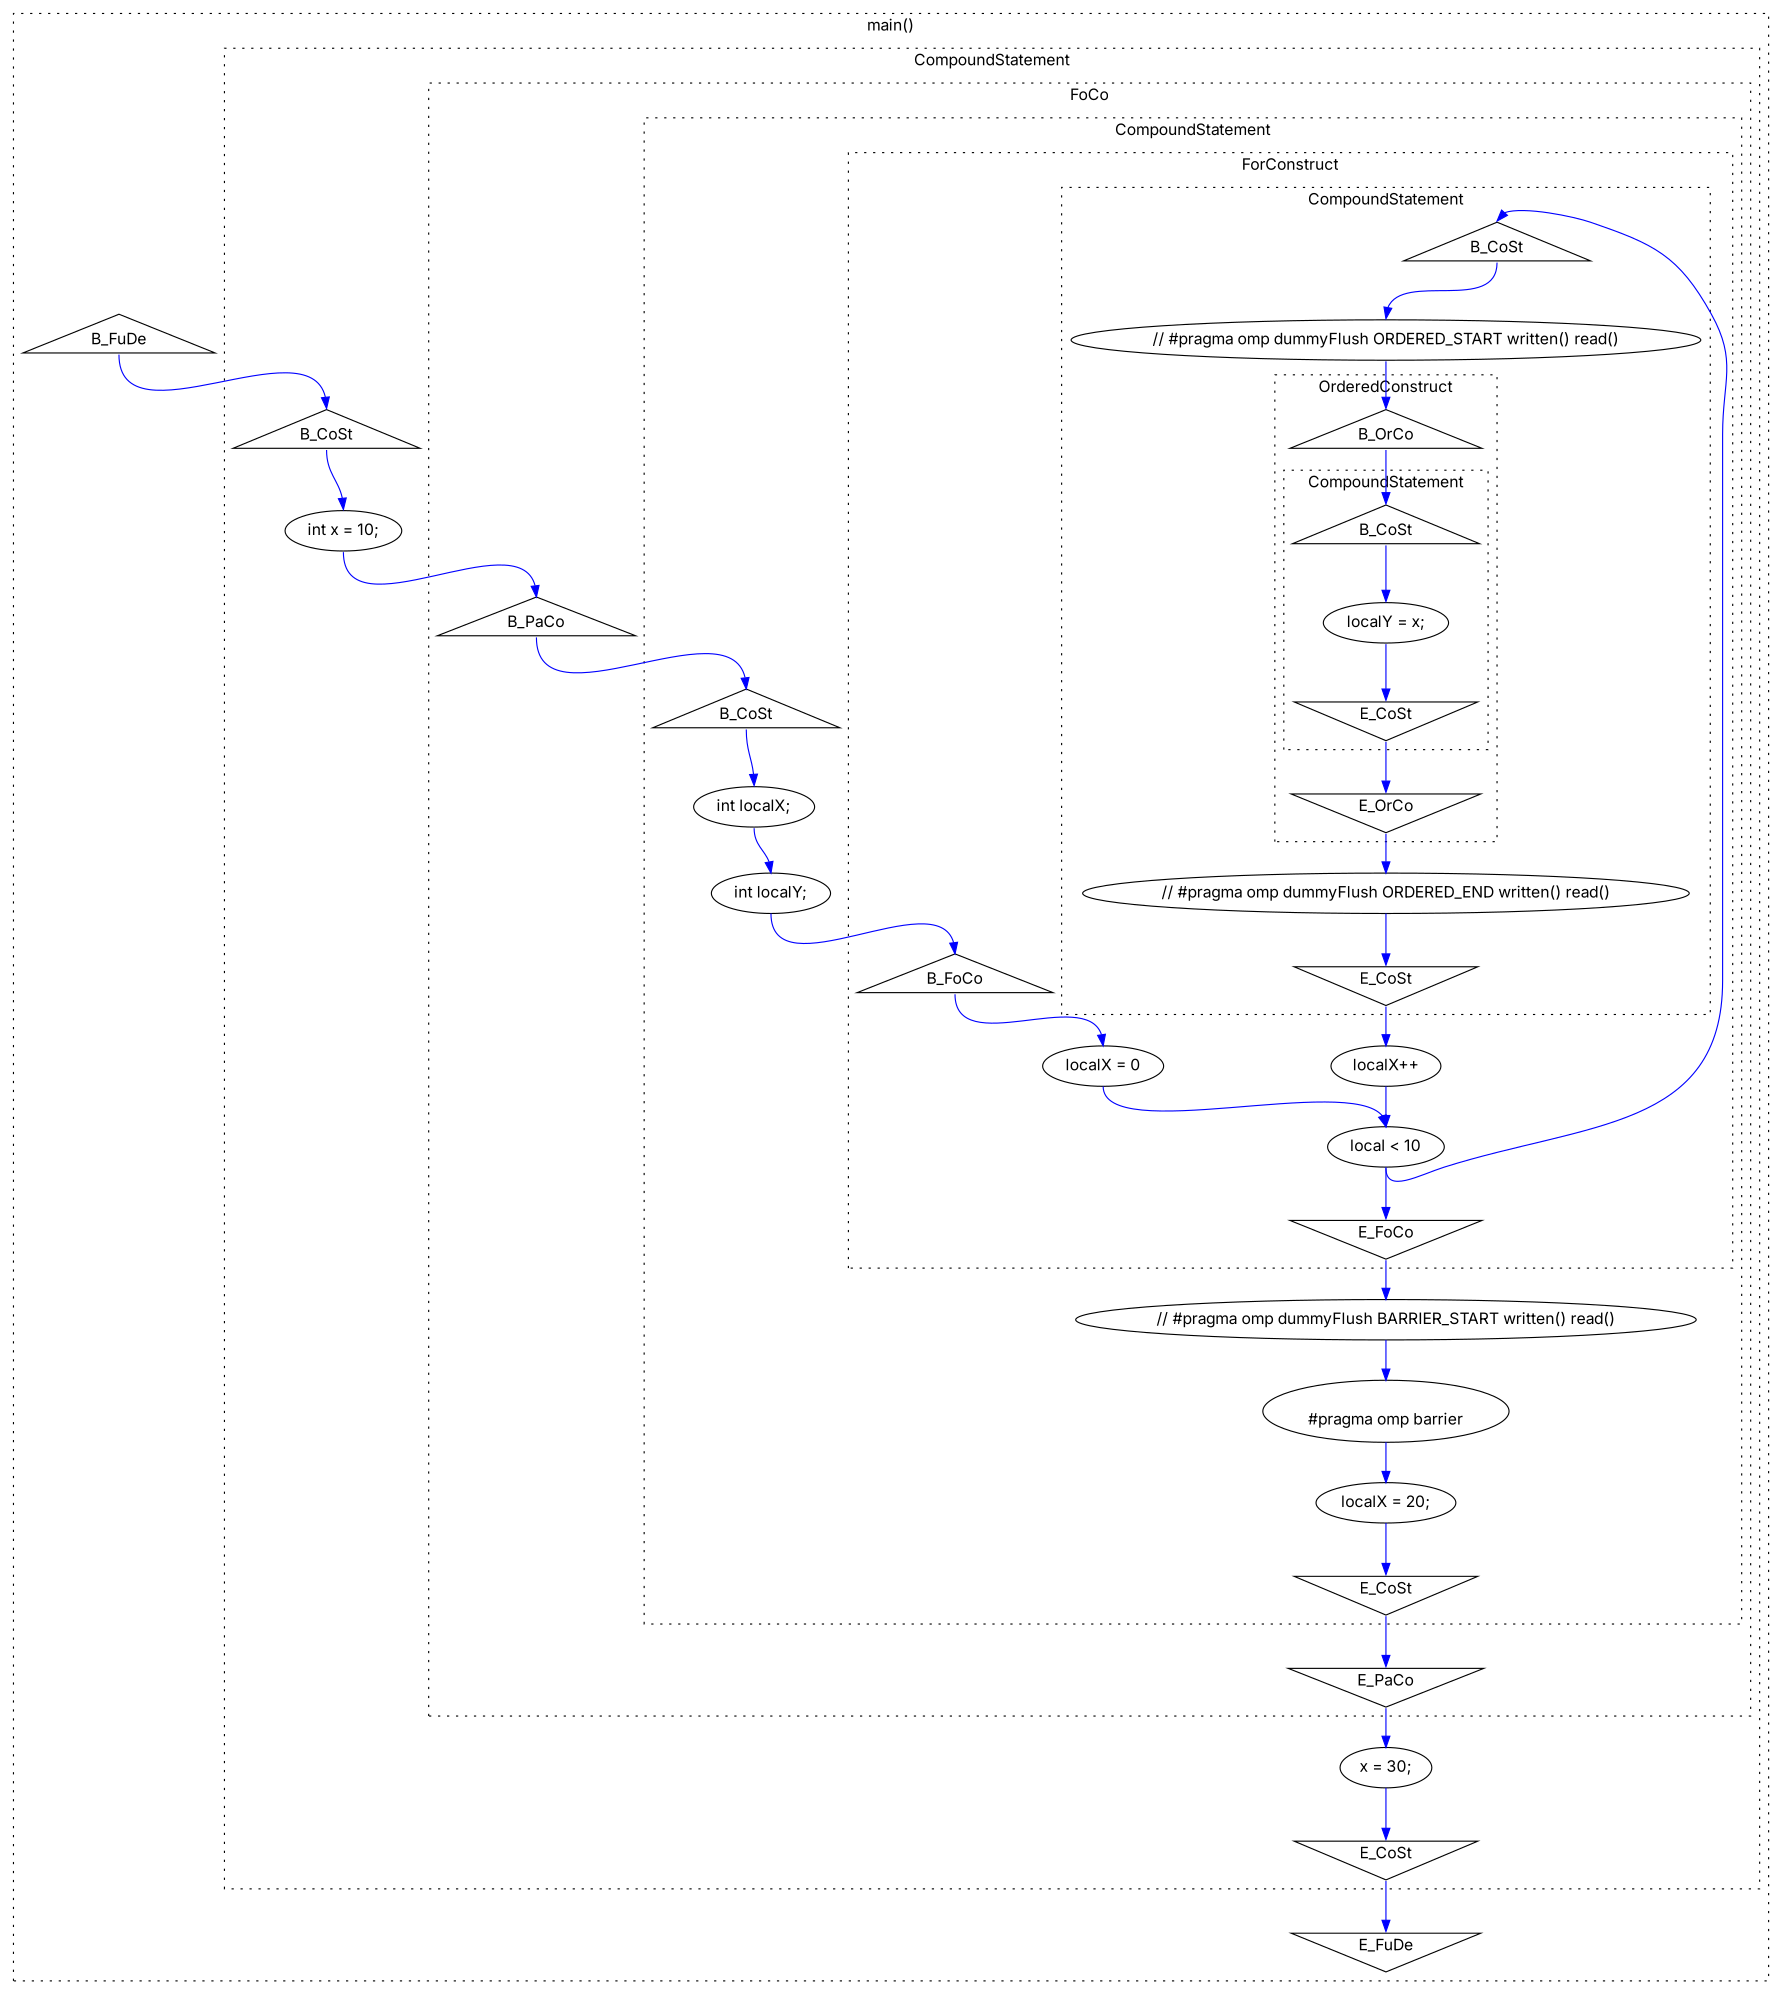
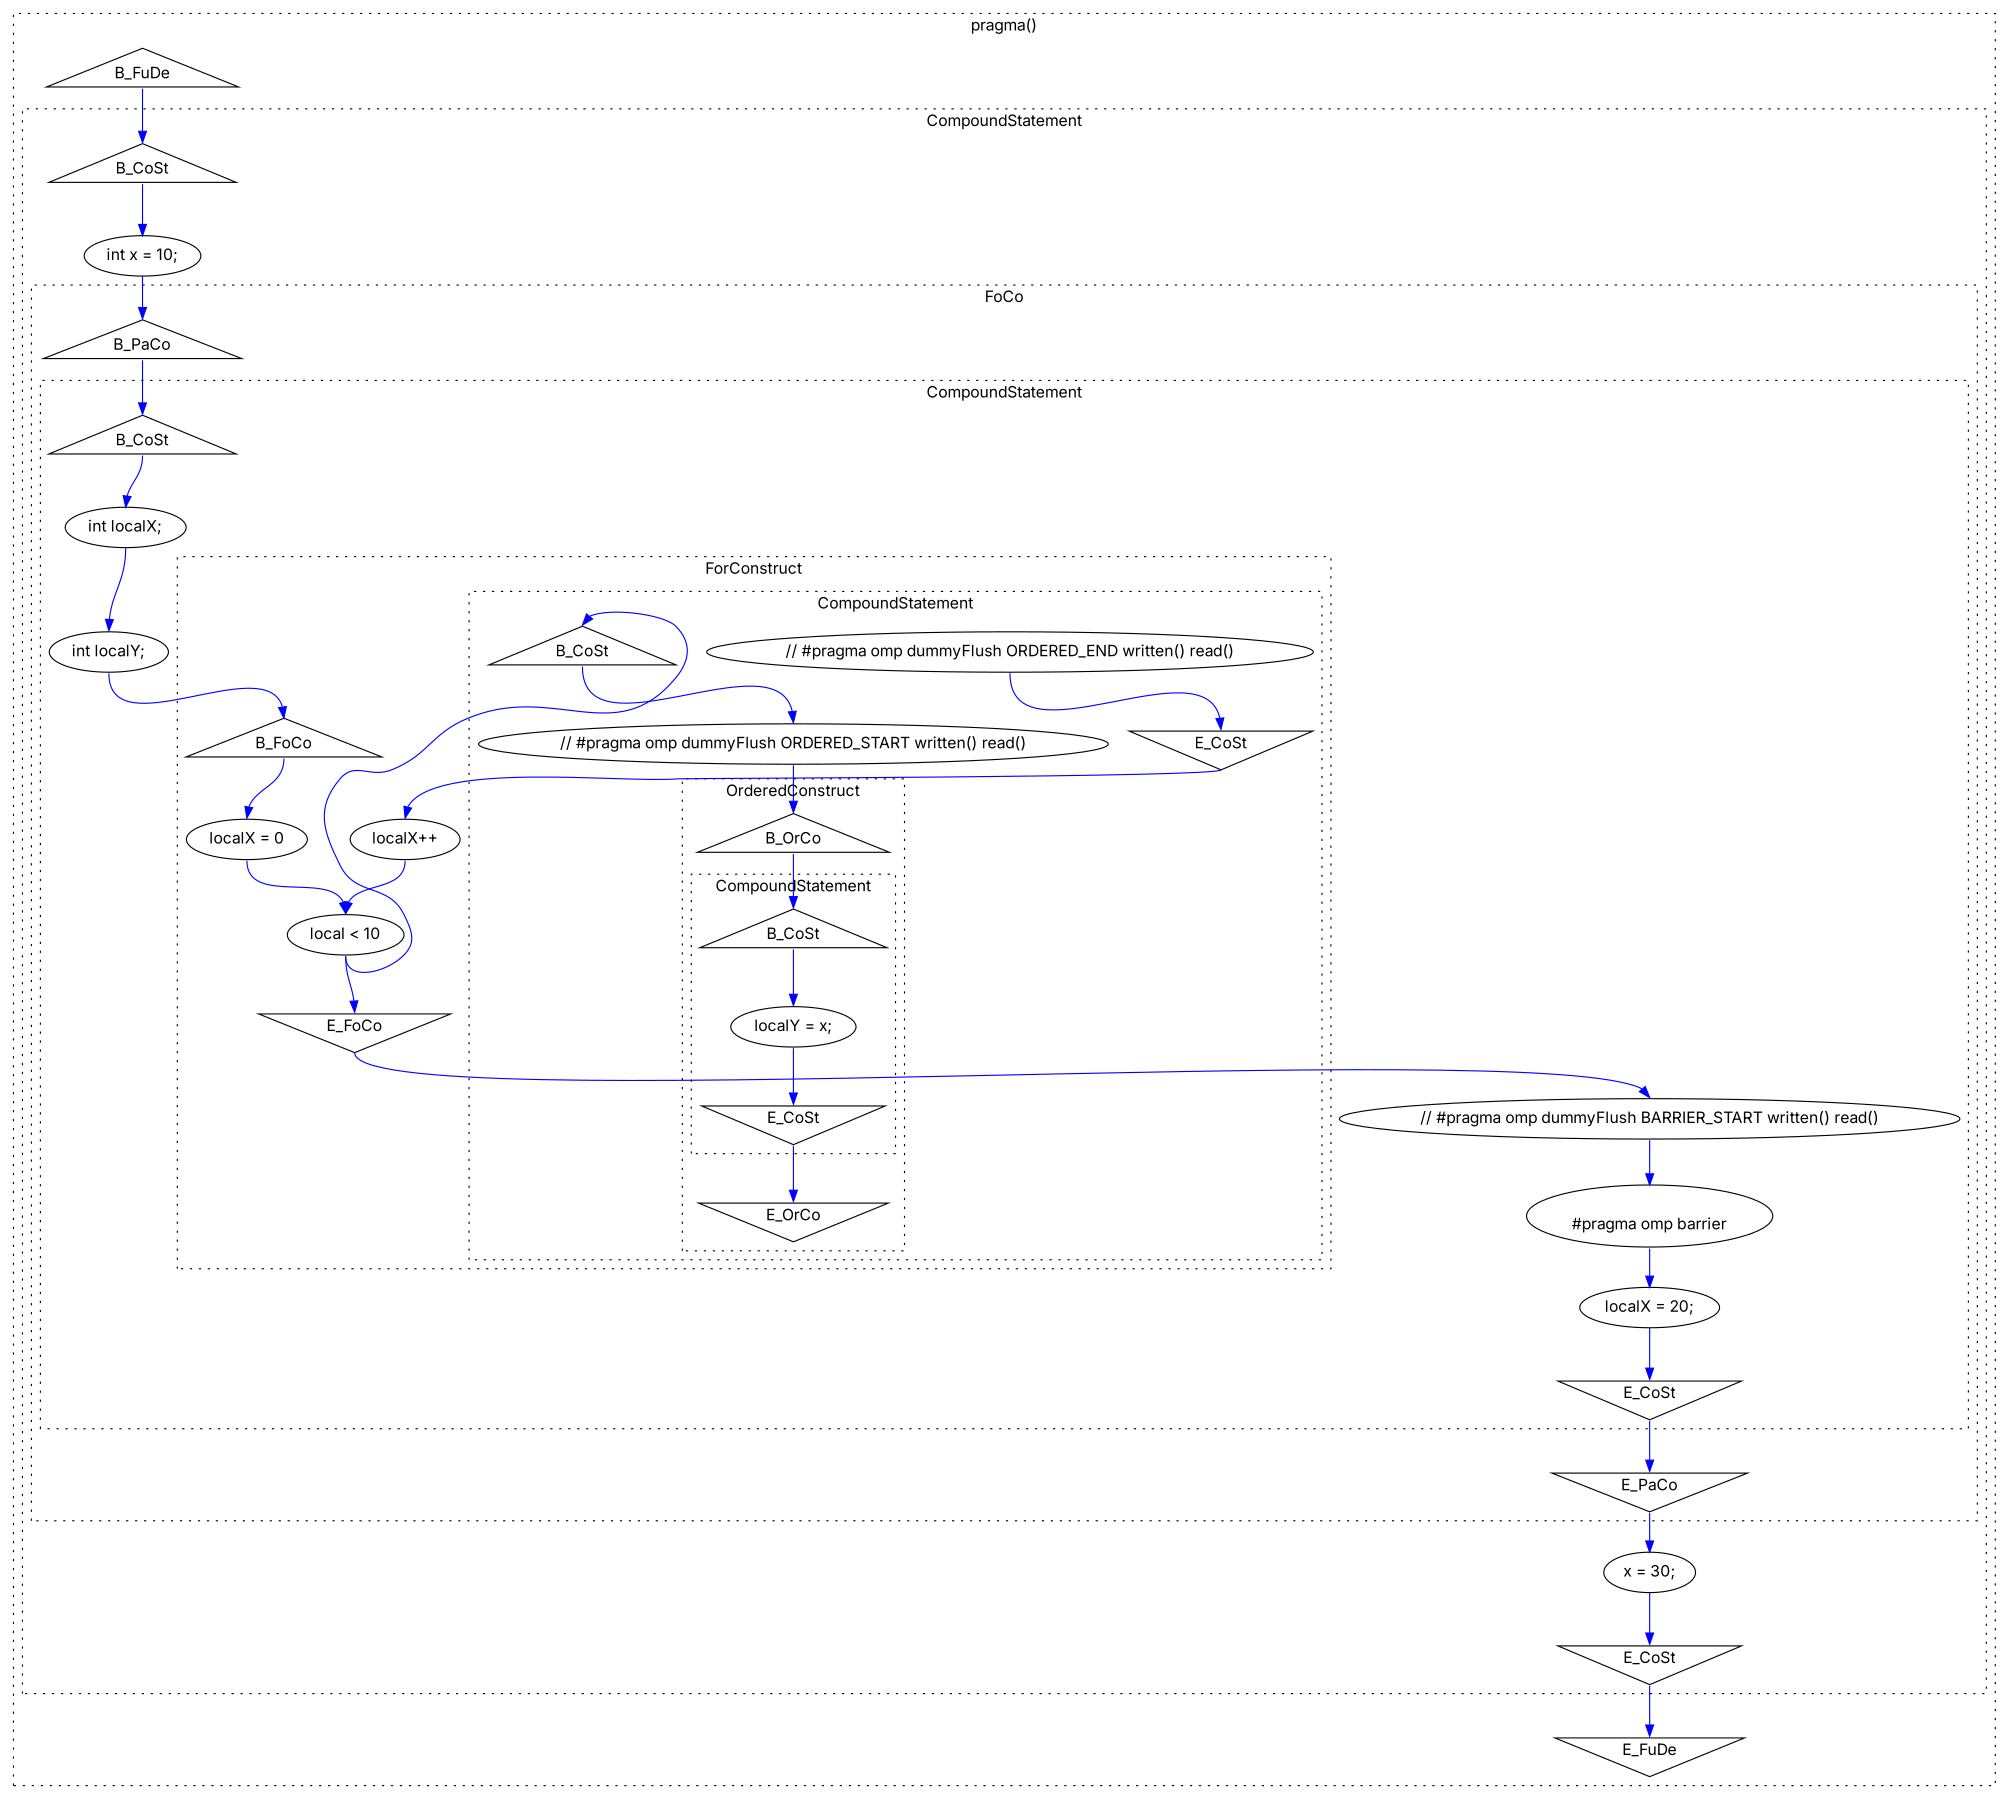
cluster "main()": label "main()" -> "pragma()"
edge "E_OrCo" -> "// #pragma omp dummyFlush ORDERED_END written() read()": removed
